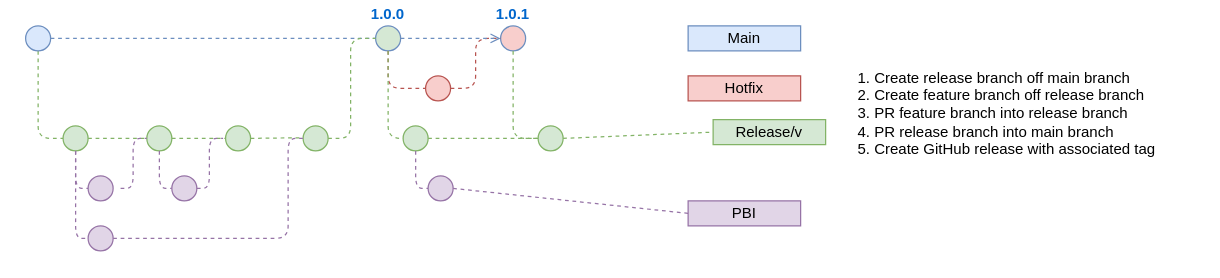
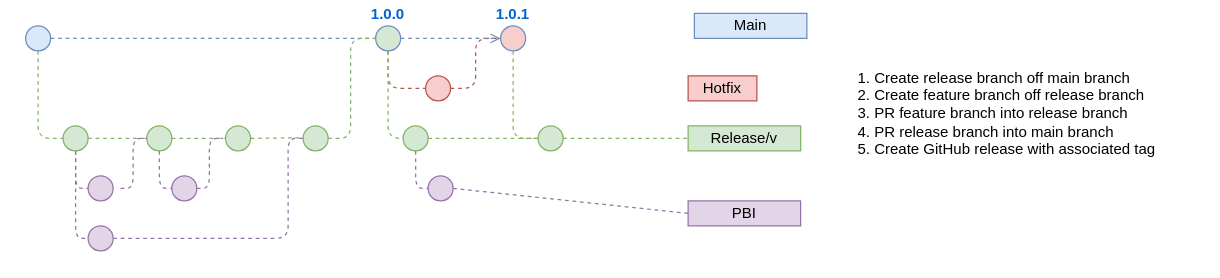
node "Main": moved (744, 38) -> (751, 26)
node "Hotfix": size 113x25 -> 69x25
node "Release/v": moved (769, 132) -> (744, 138)
